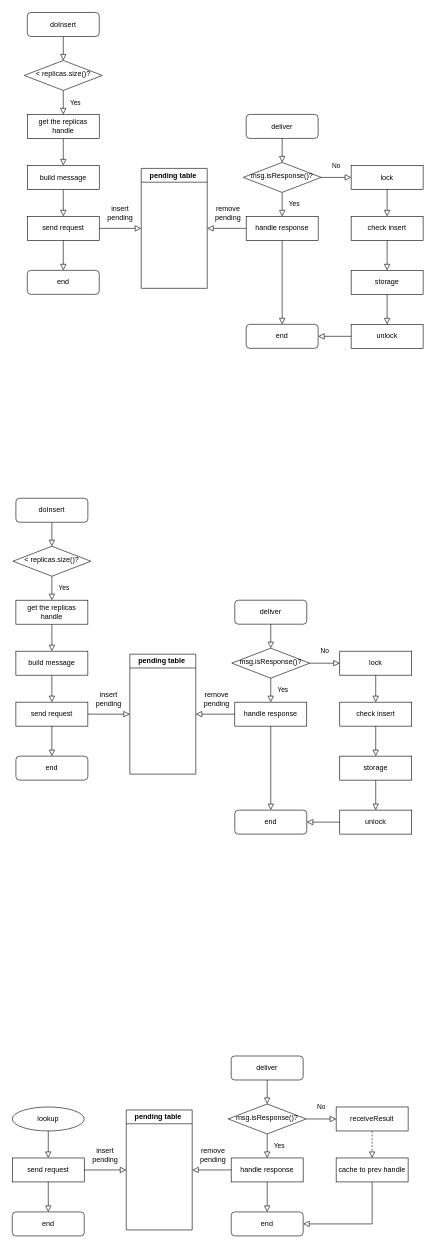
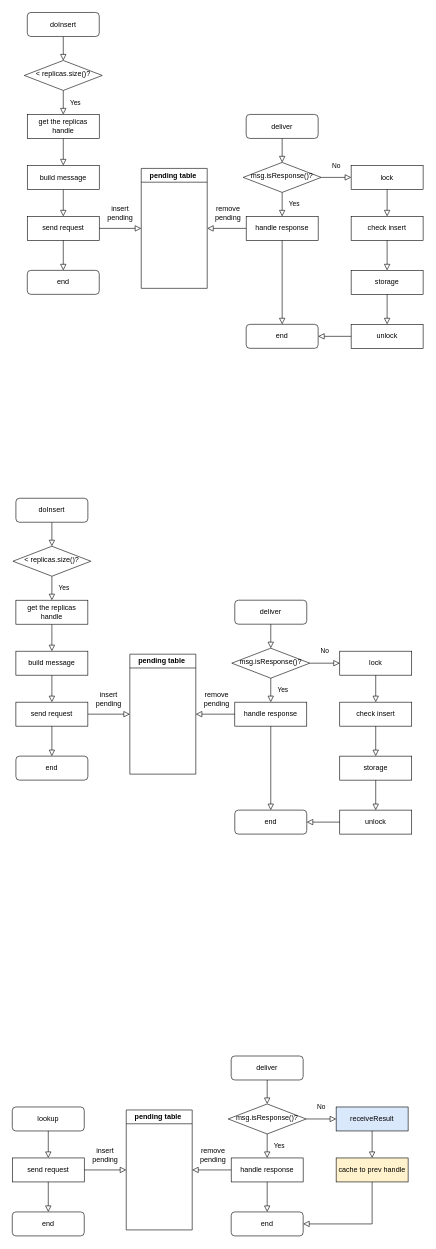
node "lookup": shape ellipse -> rounded rectangle
node "receiveResult": fillcolor #ffffff -> #dae8fc
edge "receiveResult" -> "cache to prev handle": style dashed -> solid
node "cache to prev handle": fillcolor #ffffff -> #fff2cc
